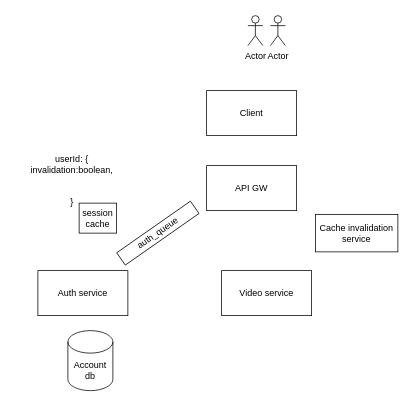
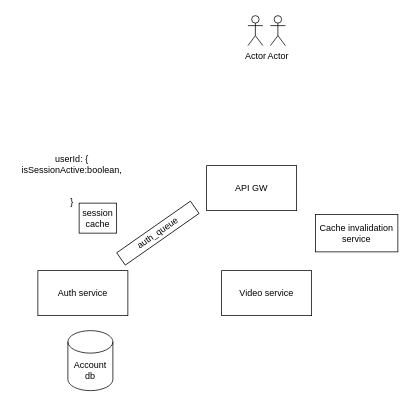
node "Client": removed
node "userId: { invalidation:boolean, }": label "userId: { invalidation:boolean, }" -> "userId: { isSessionActive:boolean, }"
